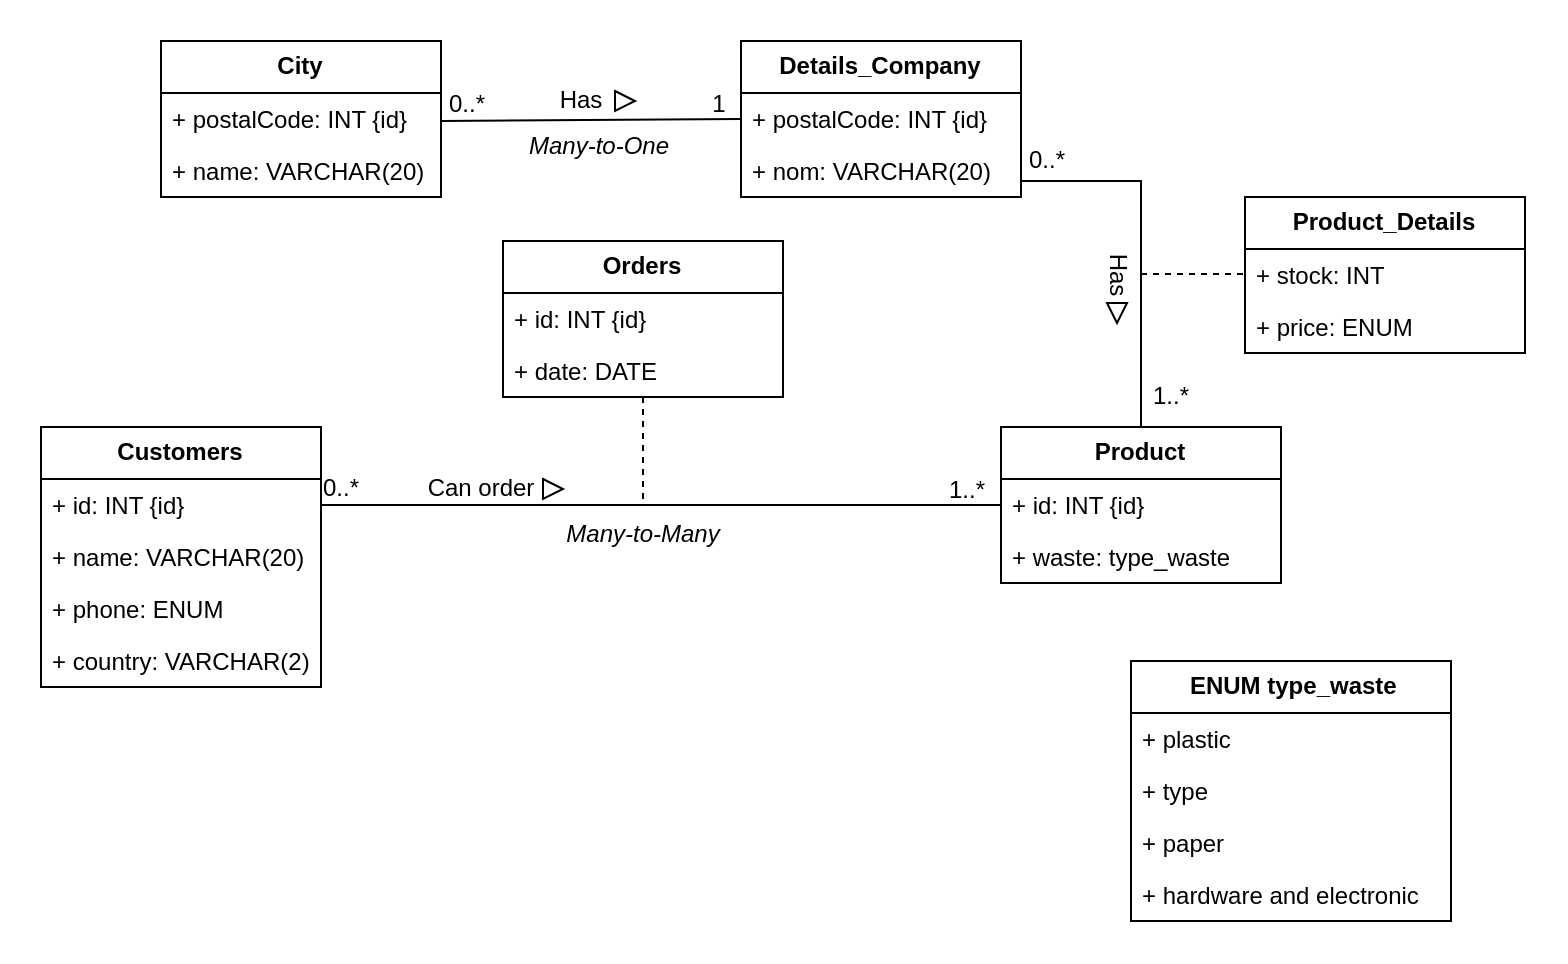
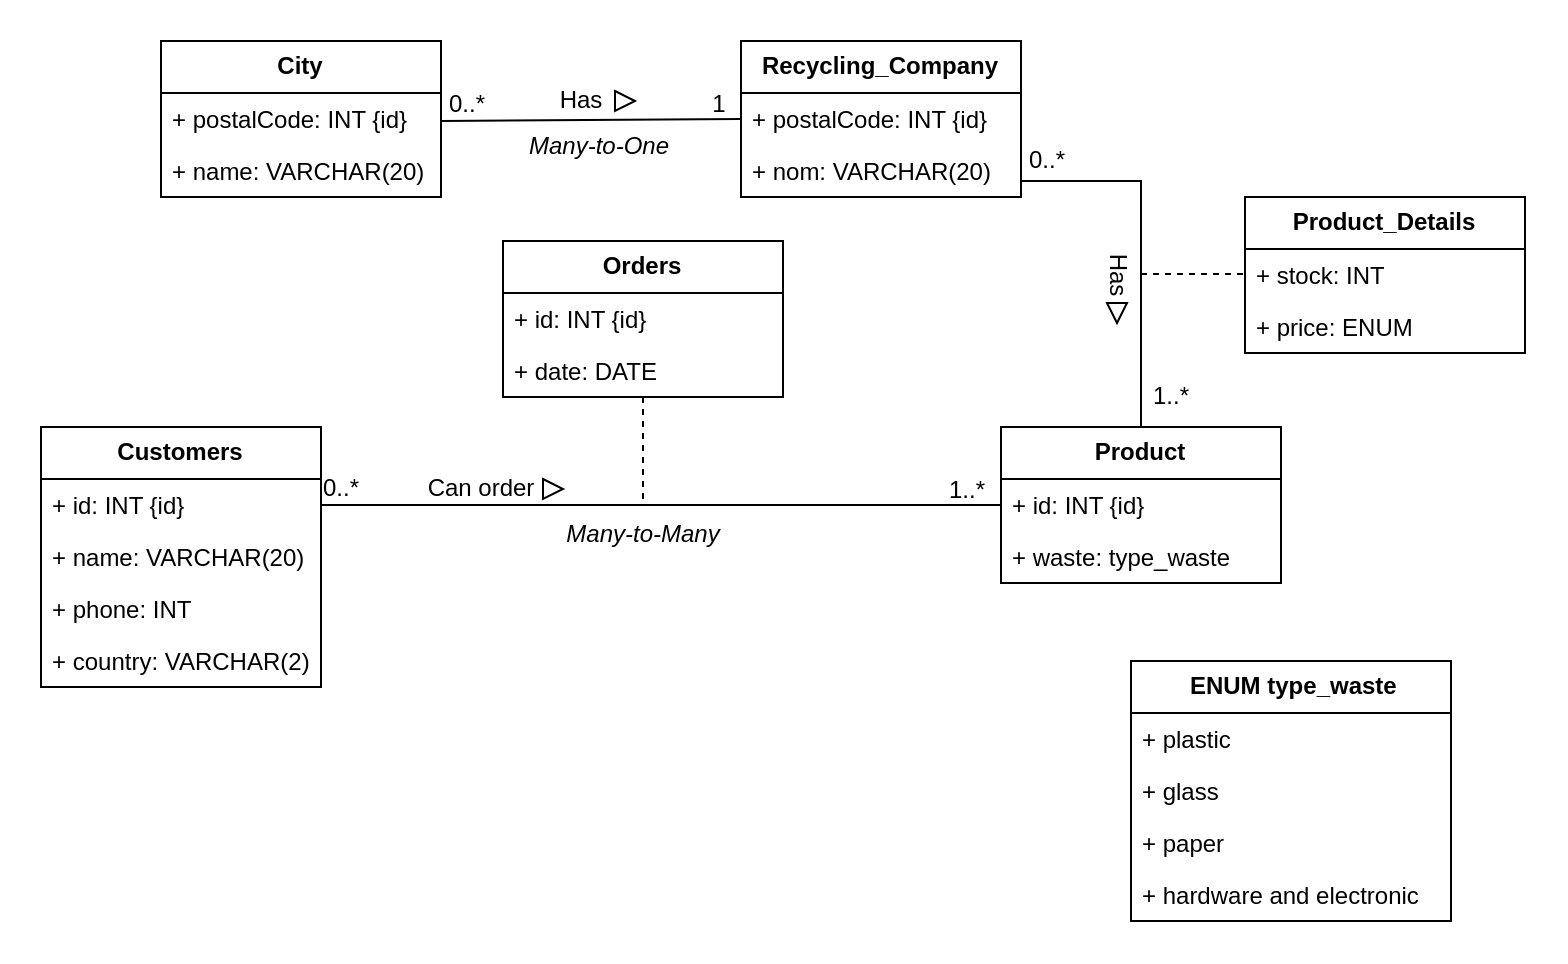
node "Details_Company": label "Details_Company" -> "Recycling_Company"
node "+ phone: ENUM": label "+ phone: ENUM" -> "+ phone: INT"
node "+ type": label "+ type" -> "+ glass"
